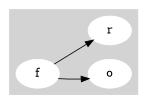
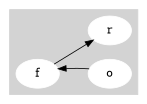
edge "f" -> "o": reversed
